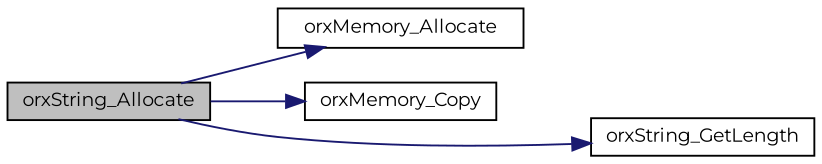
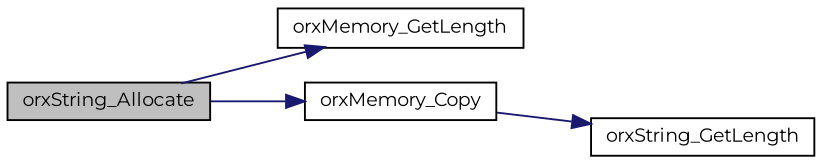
node "orxMemory_Allocate": label "orxMemory_Allocate" -> "orxMemory_GetLength"
edge "orxString_Allocate" -> "orxString_GetLength": now "orxMemory_Copy" -> "orxString_GetLength"
